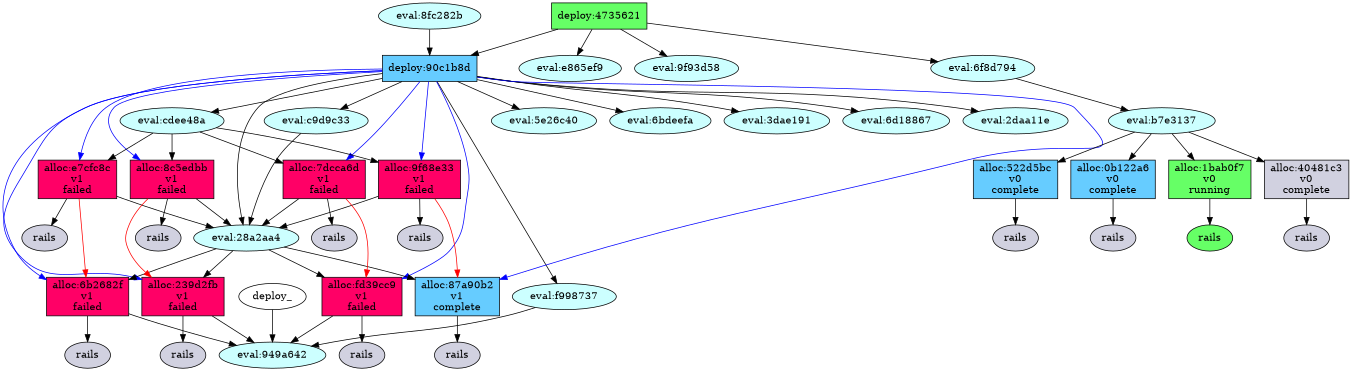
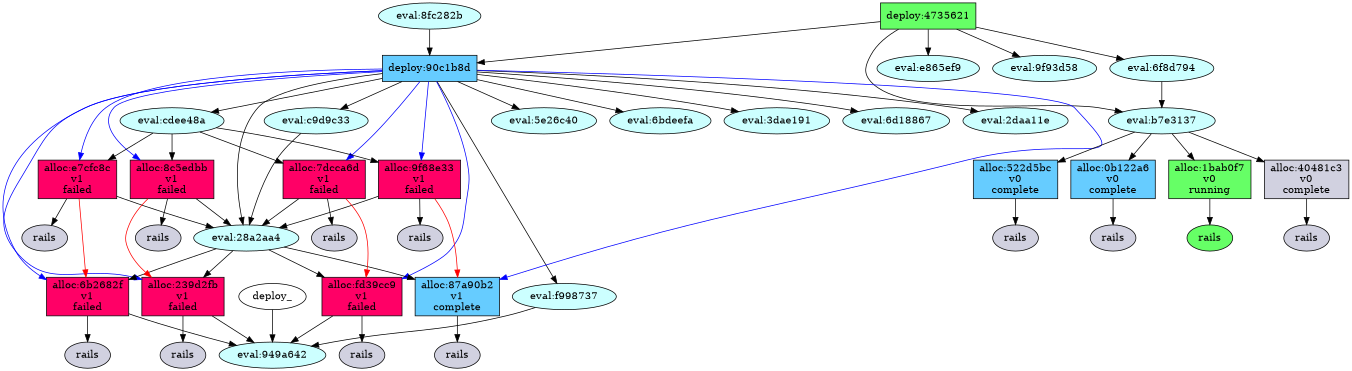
edge "deploy:4735621" -> "eval:b7e3137": added
